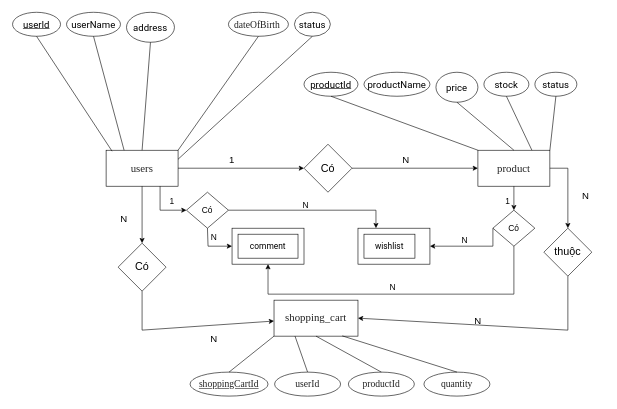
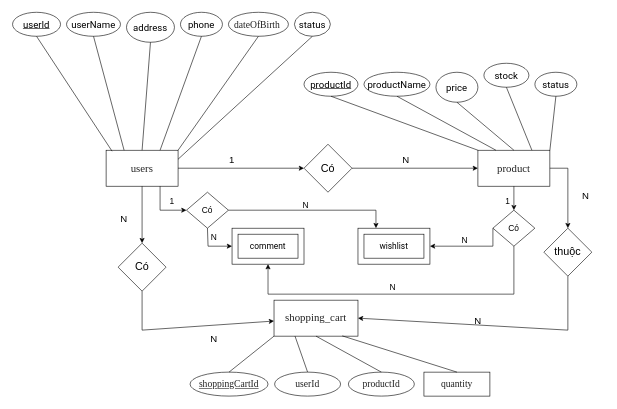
node "phone": added
node "stock": moved (506, 84) -> (506, 75)
edge "phone" -- "users": added
edge "productName" -- "product": added
node "wishlist": size 51x24 -> 60x24
node "quantity": shape ellipse -> rectangle
